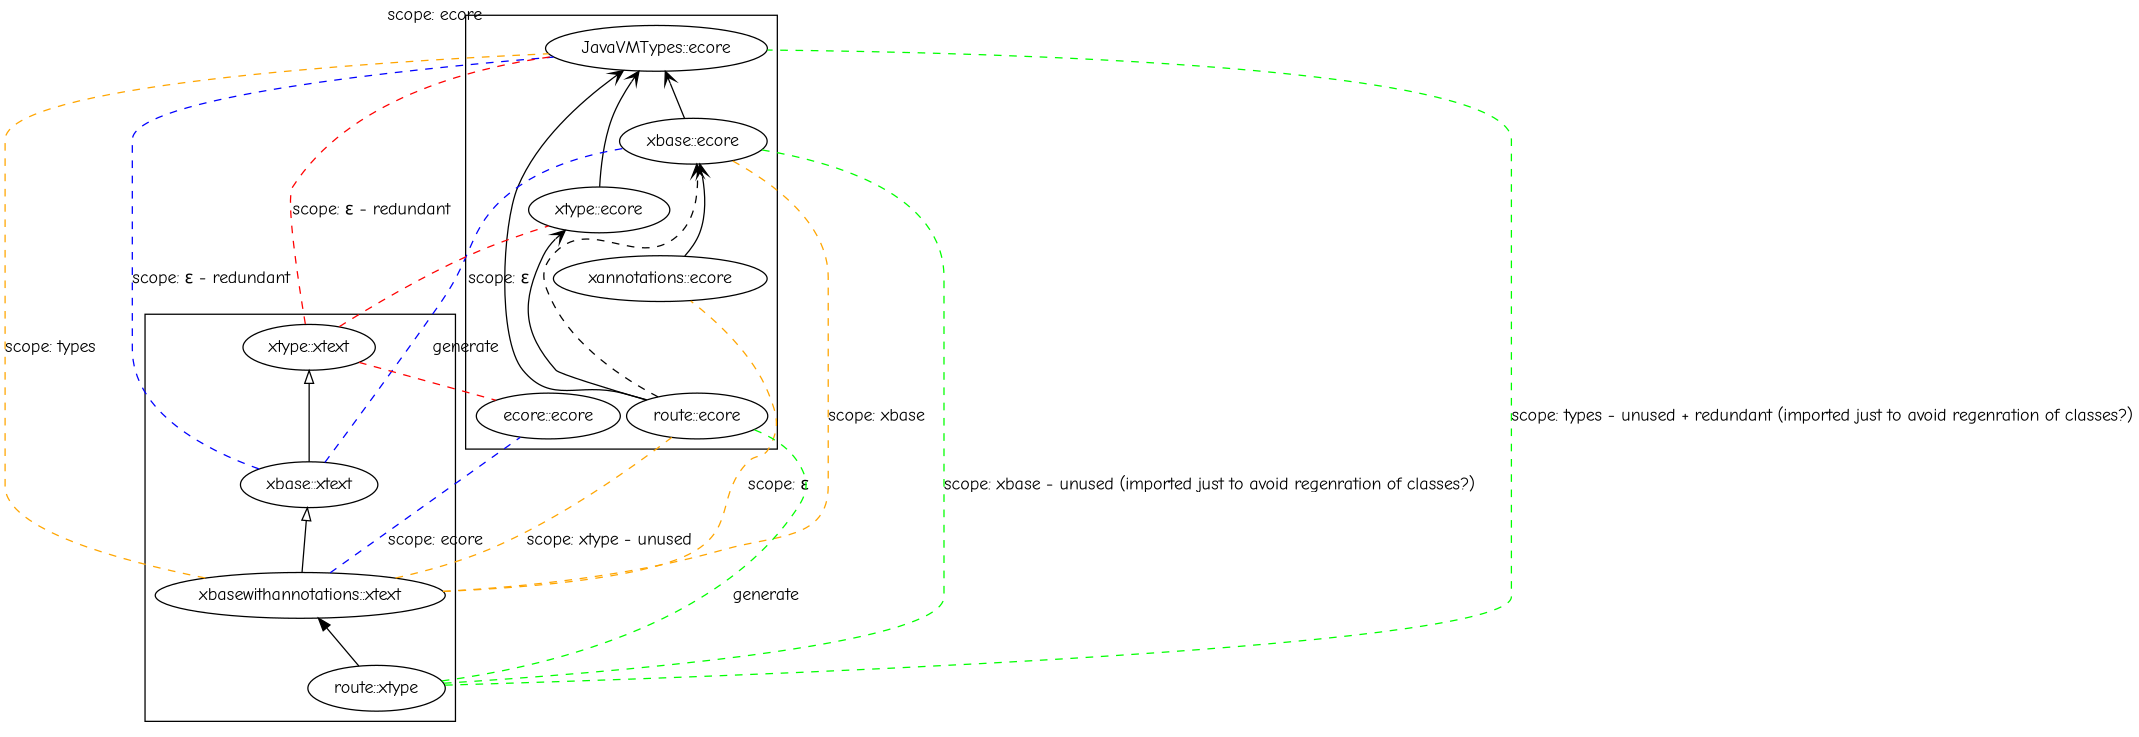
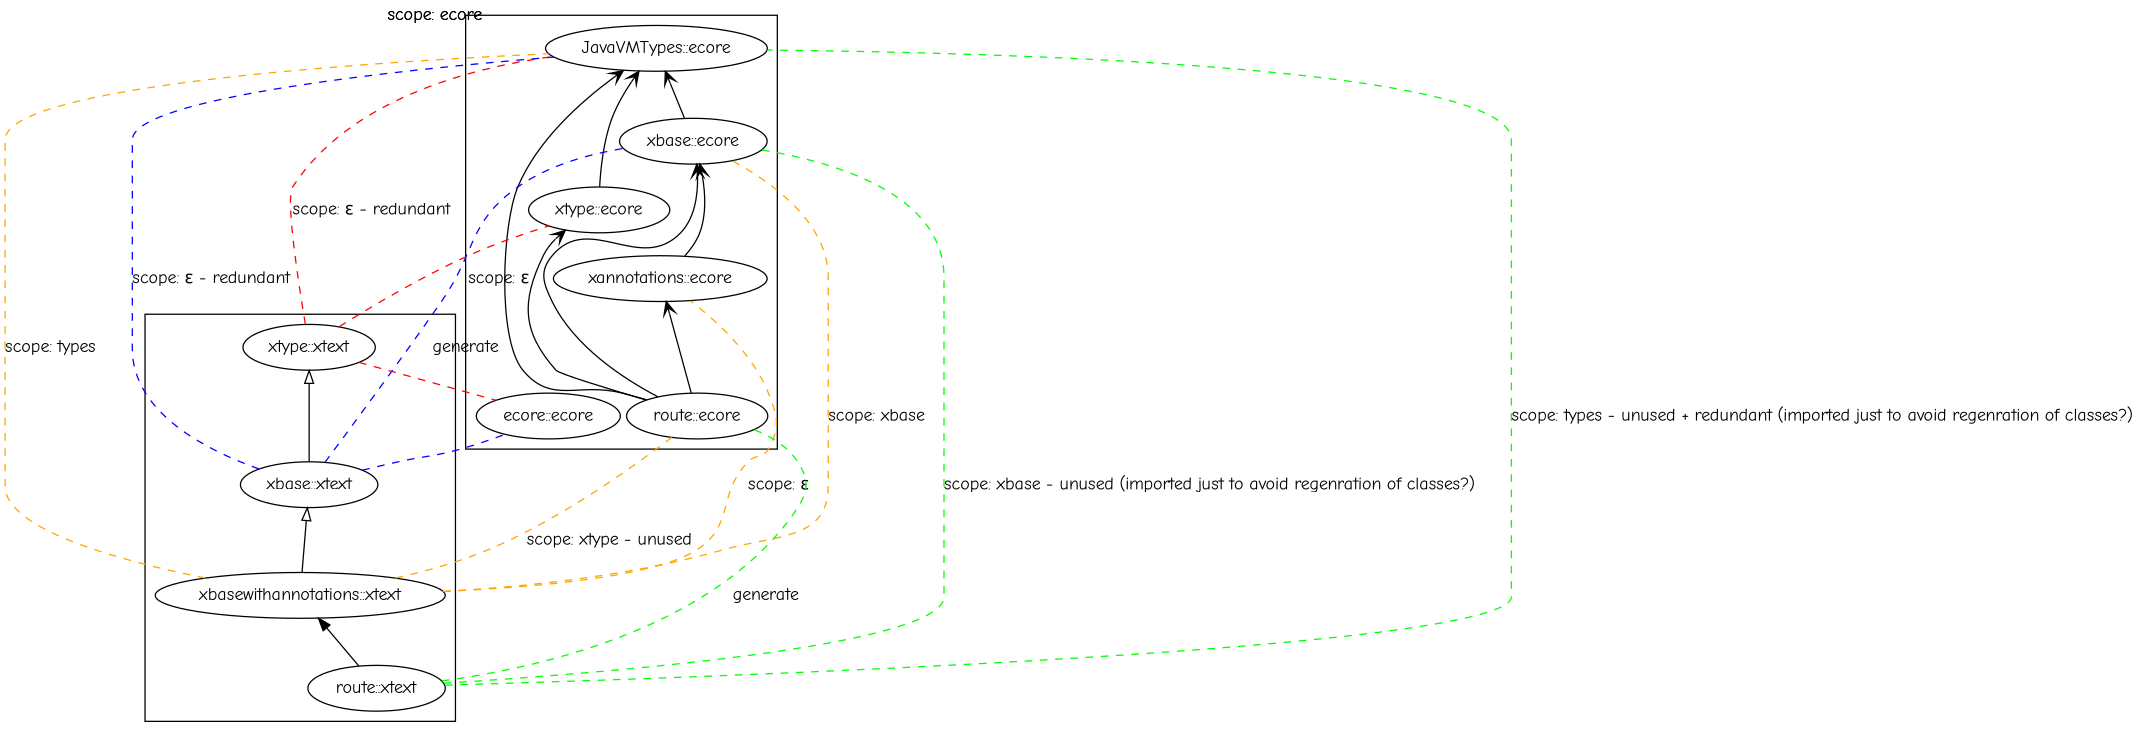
edge "route::ecore" -> "xbase::ecore": style dashed -> solid
edge "route::ecore" -> "xannotations::ecore": added
edge "xbasewithannotations::xtext" -> "ecore::ecore": now "xbase::xtext" -> "ecore::ecore"
node "route::xtype": label "route::xtype" -> "route::xtext"
